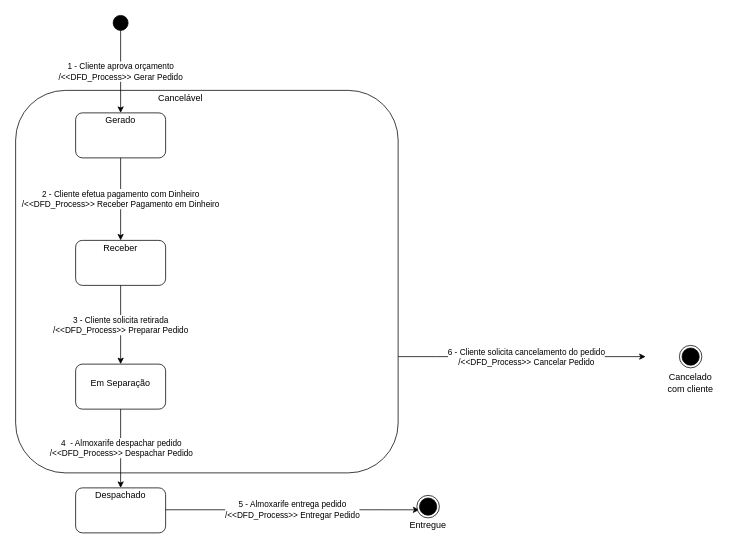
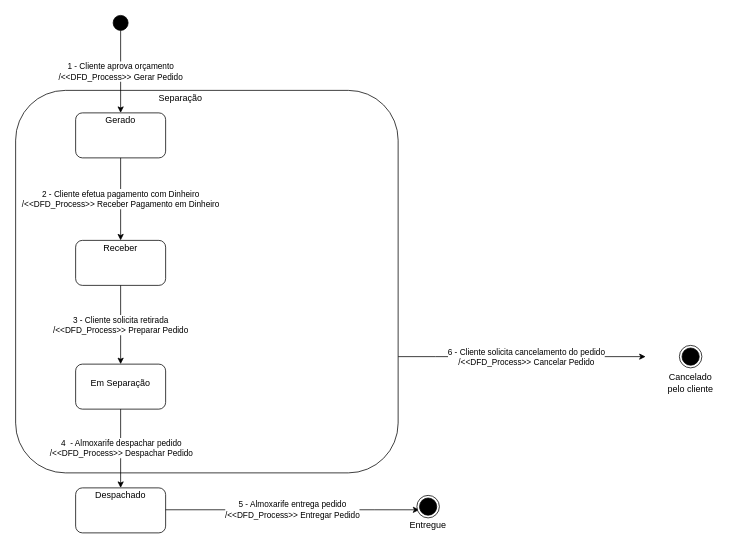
node "Cancelável": label "Cancelável" -> "Separação"
node "Cancelado com cliente": label "Cancelado com cliente" -> "Cancelado pelo cliente"
